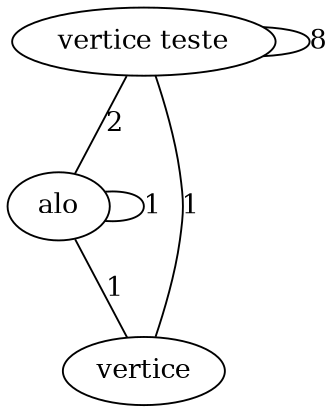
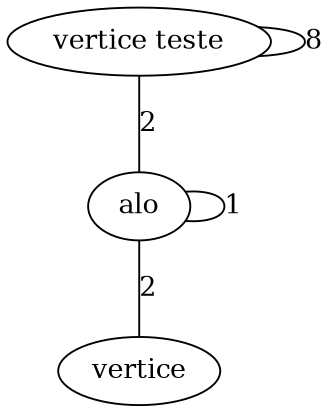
edge "vertice teste" -- "vertice": removed, label "1"
edge "alo" -- "vertice": label "1" -> "2"
